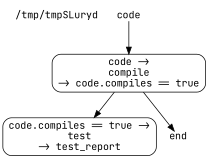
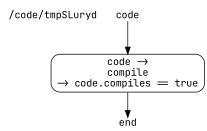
node "/tmp/tmpSLuryd": label "/tmp/tmpSLuryd" -> "/code/tmpSLuryd"
node "code.compiles == true -> test -> test_report": removed
